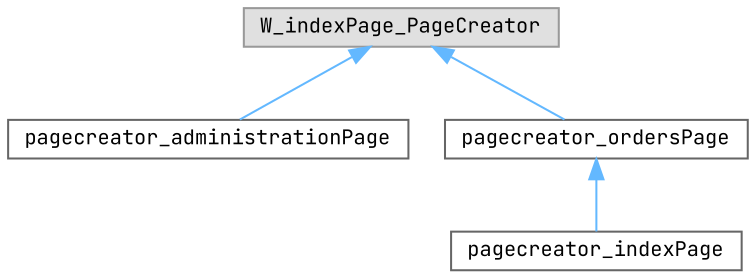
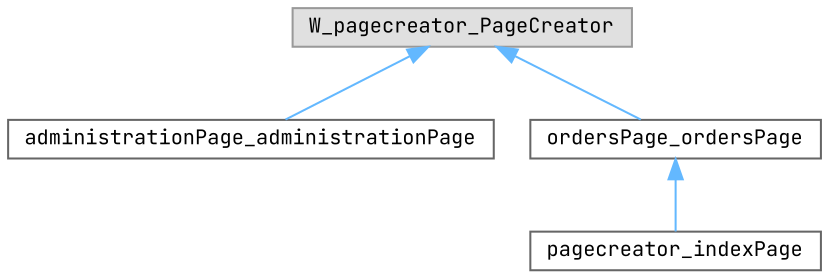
node "W_indexPage_PageCreator": label "W_indexPage_PageCreator" -> "W_pagecreator_PageCreator"
node "pagecreator_administrationPage": label "pagecreator_administrationPage" -> "administrationPage_administrationPage"
node "pagecreator_ordersPage": label "pagecreator_ordersPage" -> "ordersPage_ordersPage"
